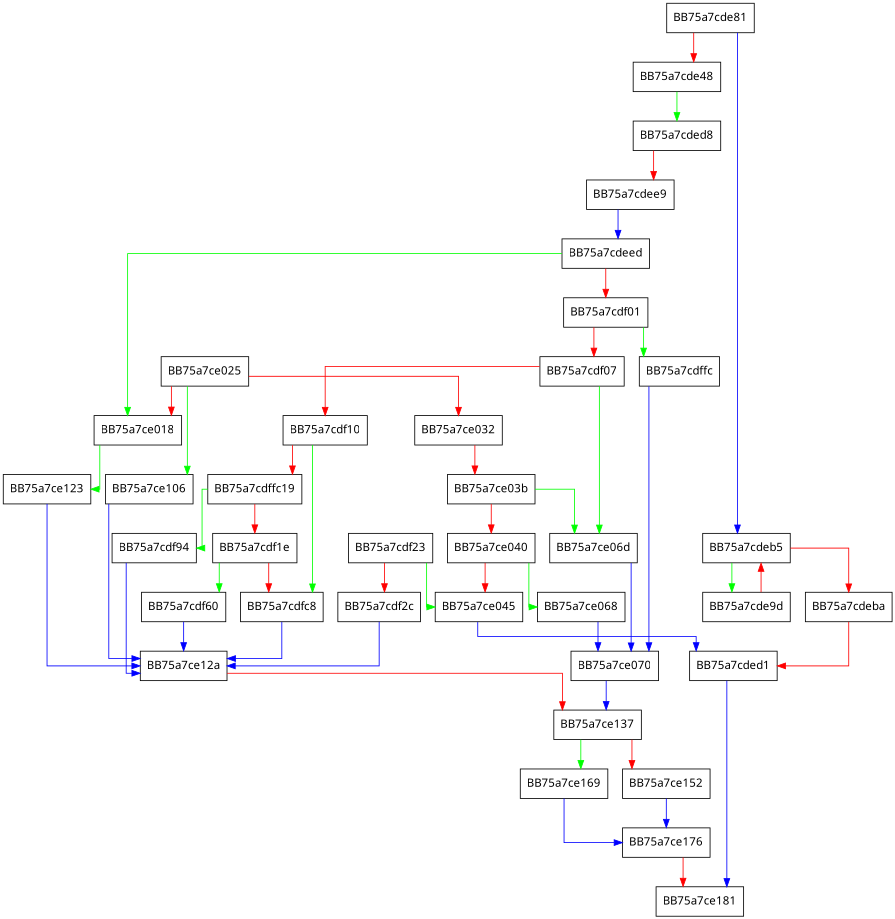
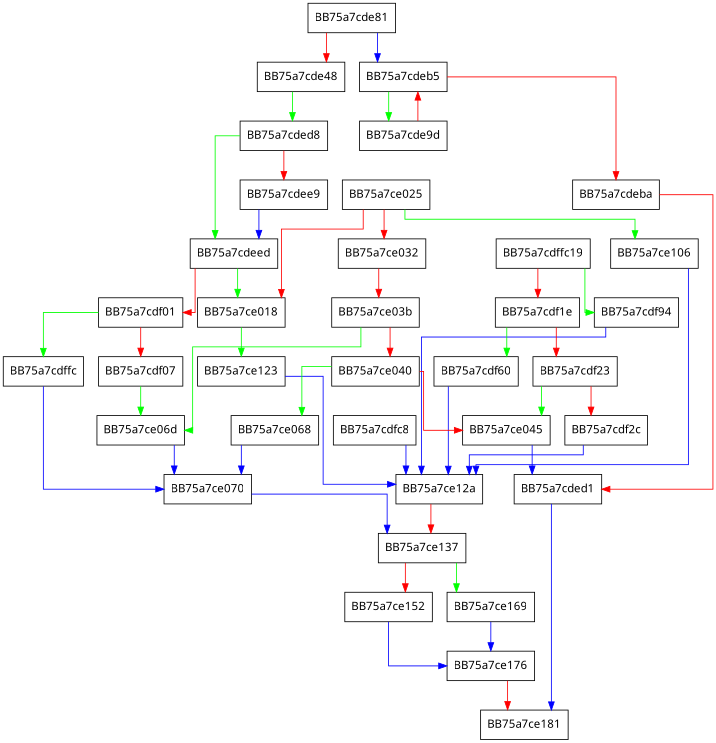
edge "BB75a7cded8" -> "BB75a7cdeed": added
node "BB75a7cdf10": removed
edge "BB75a7cdf1e" -> "BB75a7cdfc8": now "BB75a7cdf1e" -> "BB75a7cdf23"
